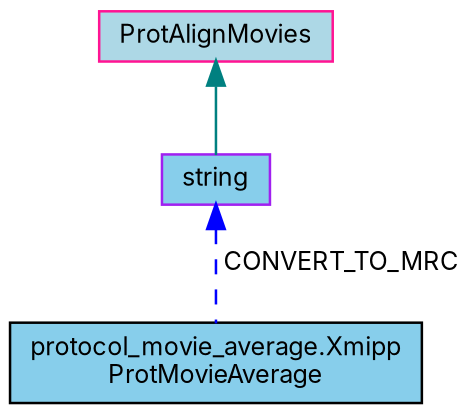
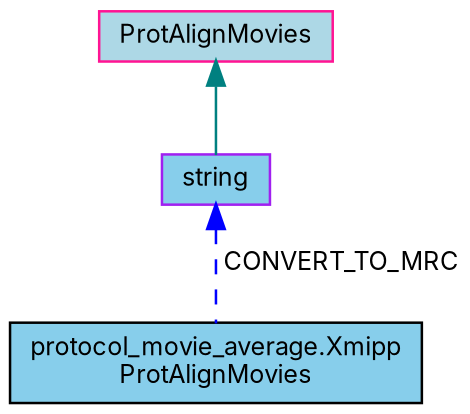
node "protocol_movie_average.Xmipp ProtMovieAverage": label "protocol_movie_average.Xmipp ProtMovieAverage" -> "protocol_movie_average.Xmipp ProtAlignMovies"
